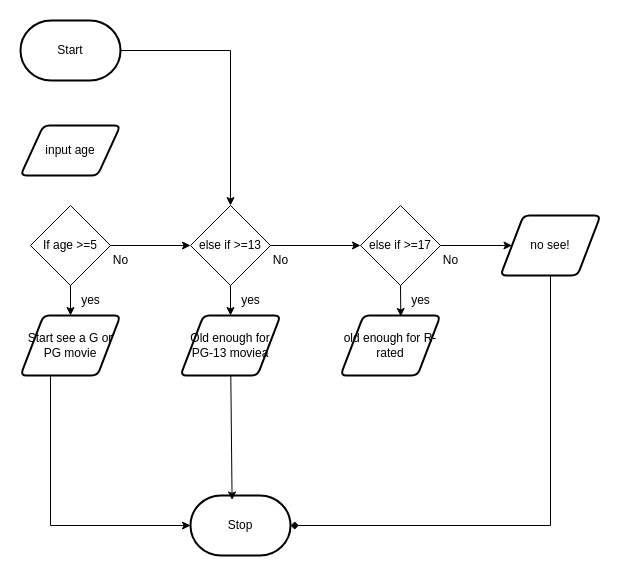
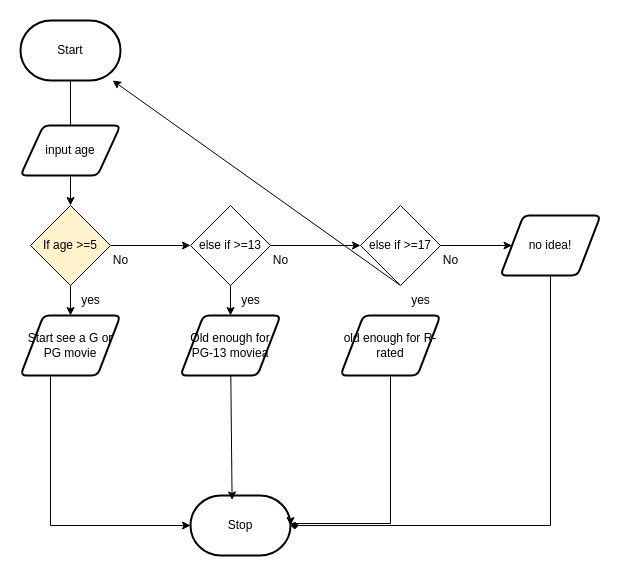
edge "Start" -> "else if >=13": now "Start" -> "If age >=5"
node "If age >=5": fillcolor #ffffff -> #fff2cc
node "no see!": label "no see!" -> "no idea!"
edge "else if >=17" -> "old enough for R-rated": now "else if >=17" -> "Start"
edge "old enough for R-rated" -> "Stop": added
